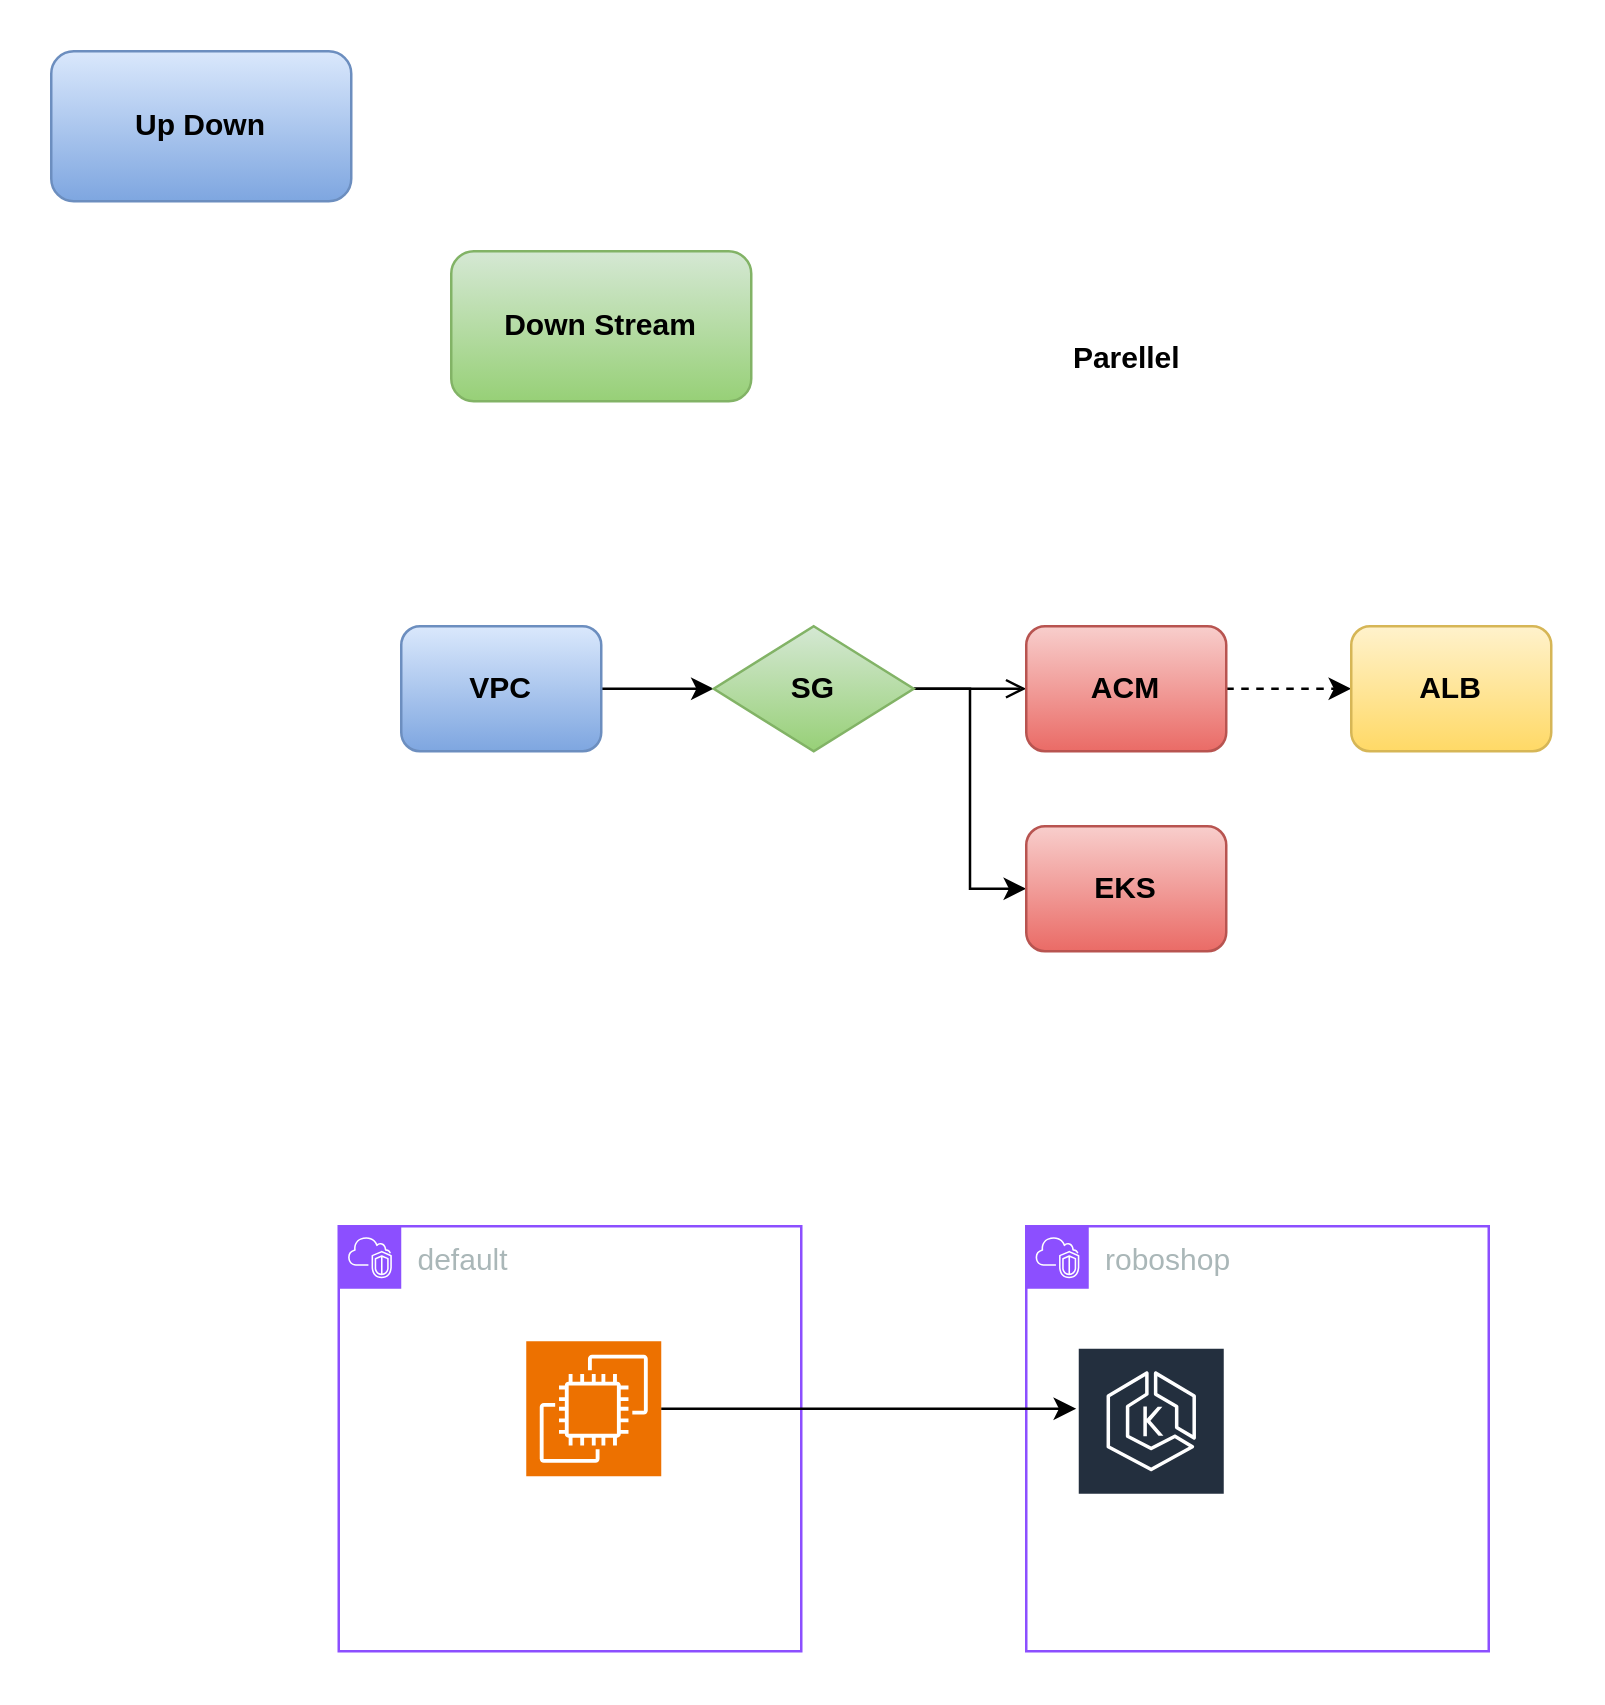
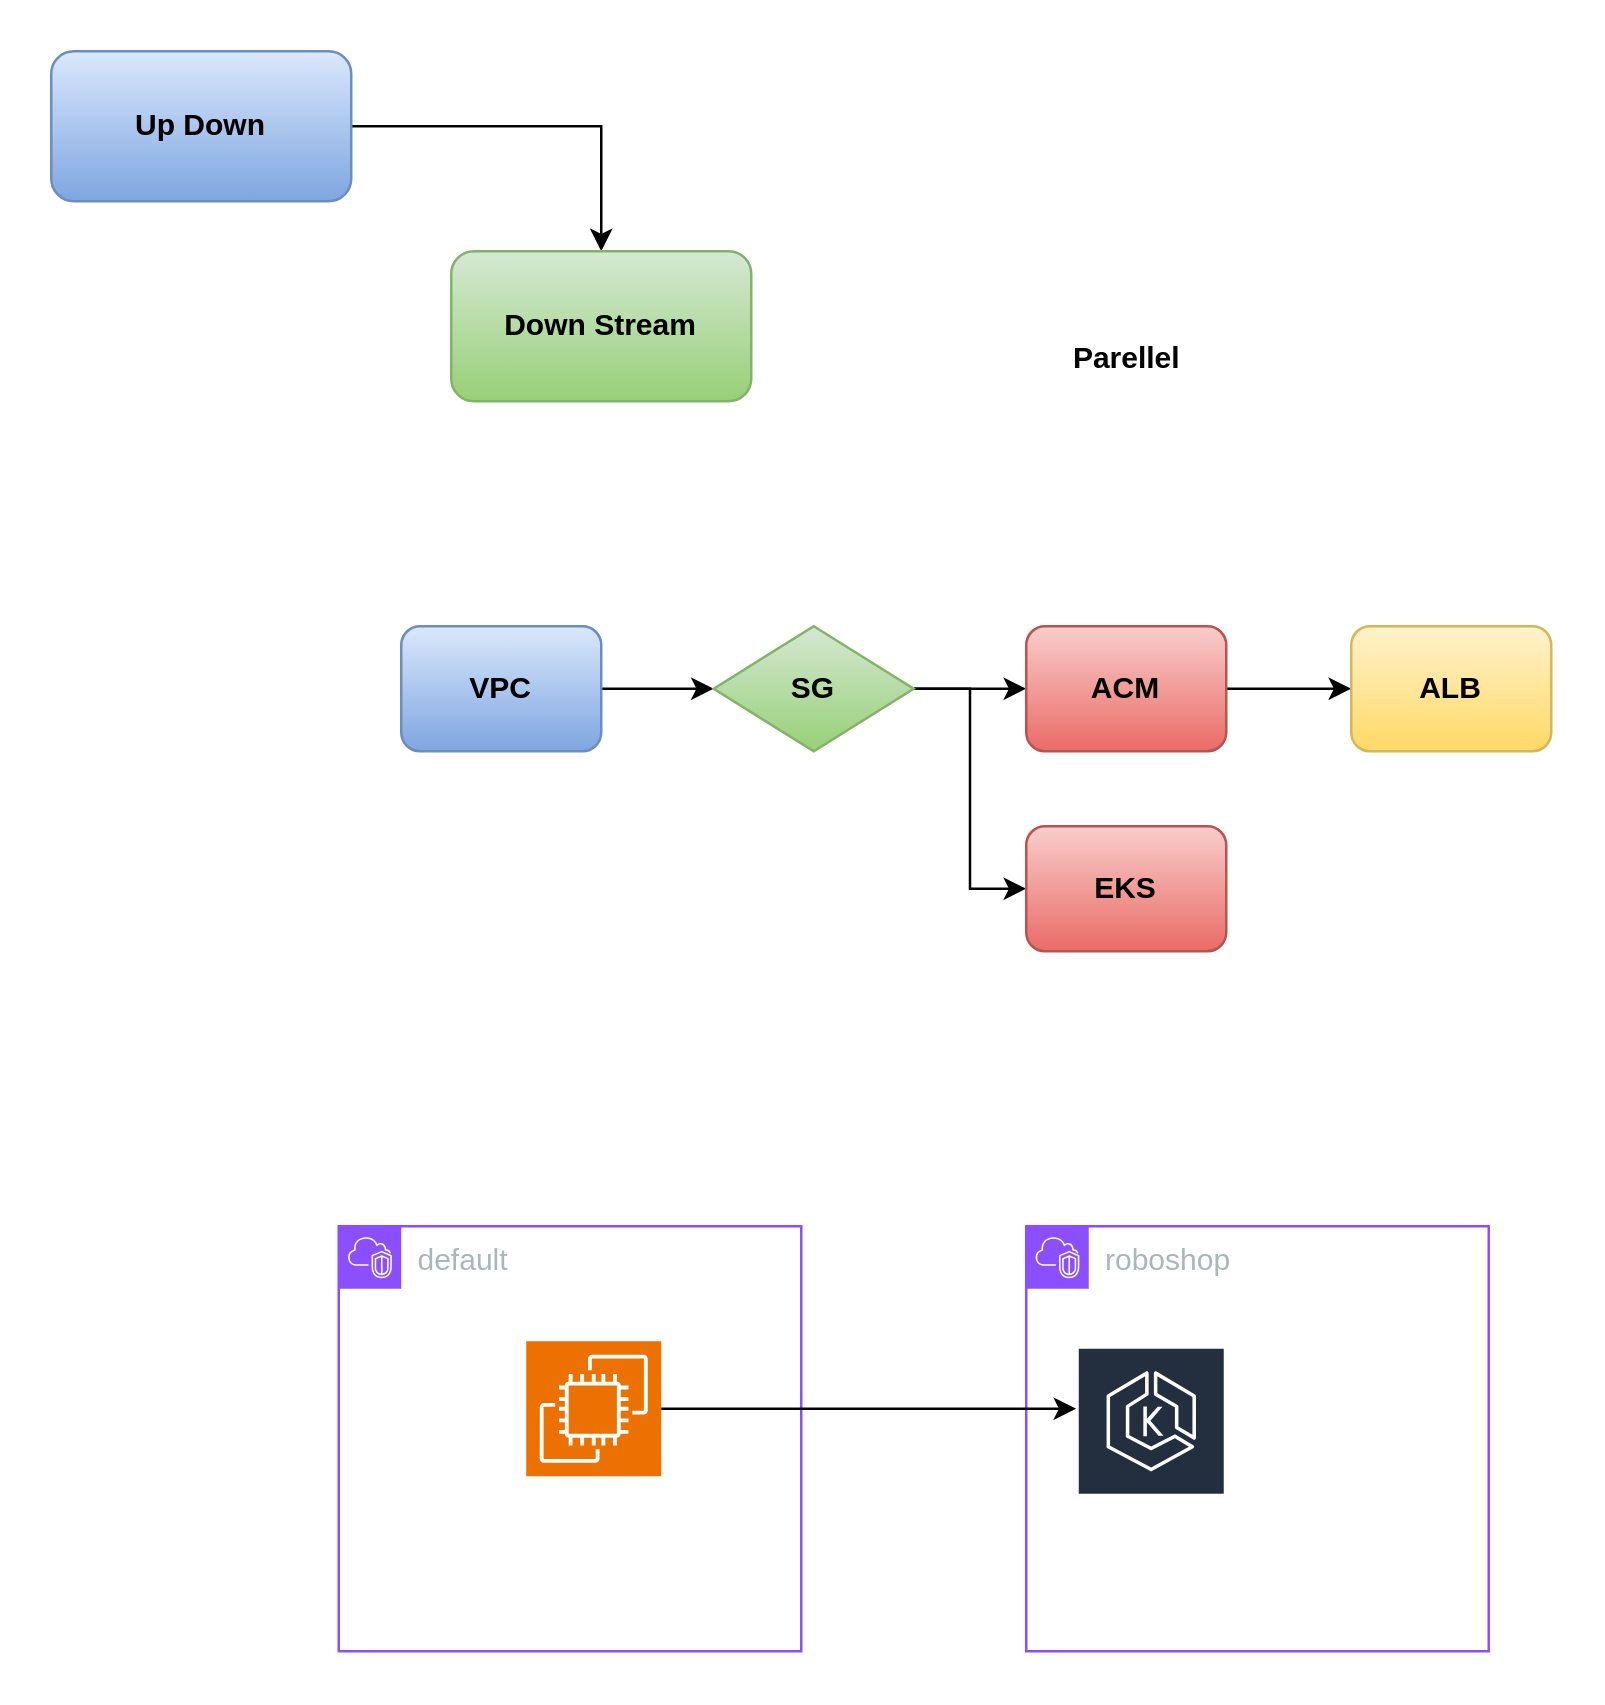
edge "Up Down" -> "Down Stream": added
edge "SG" -> "ACM": arrowhead open -> classic
edge "ACM" -> "ALB": style dashed -> solid
